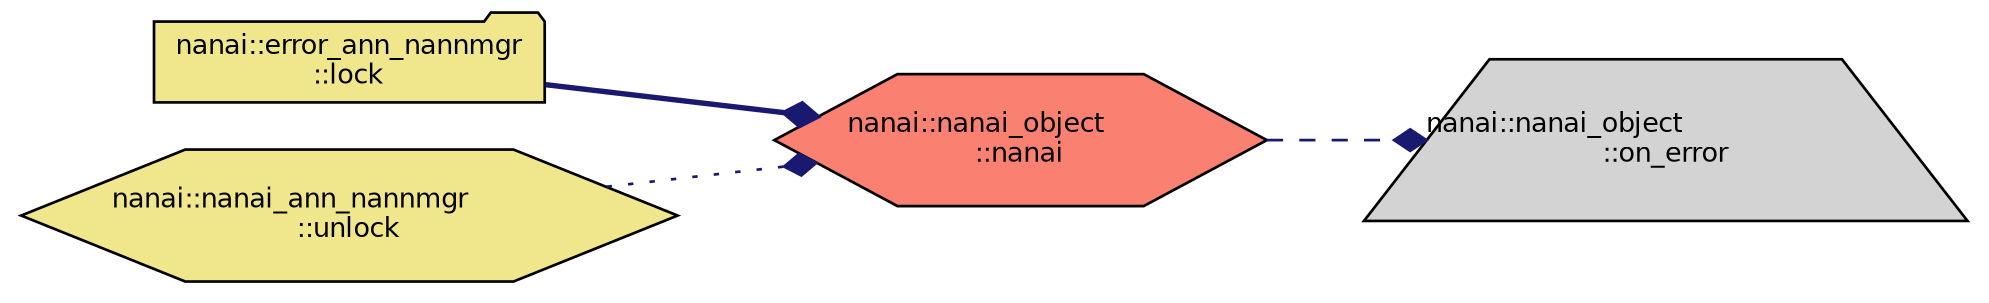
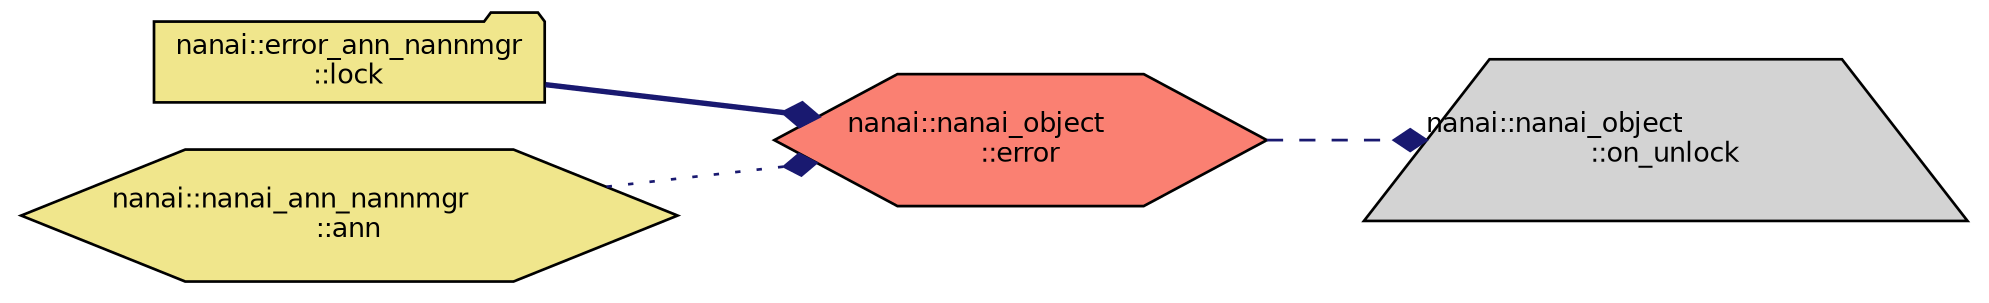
node "nanai::nanai_object ::nanai": label "nanai::nanai_object ::nanai" -> "nanai::nanai_object ::error"
node "nanai::nanai_object ::on_error": label "nanai::nanai_object ::on_error" -> "nanai::nanai_object ::on_unlock"
node "nanai::nanai_ann_nannmgr ::unlock": label "nanai::nanai_ann_nannmgr ::unlock" -> "nanai::nanai_ann_nannmgr ::ann"
